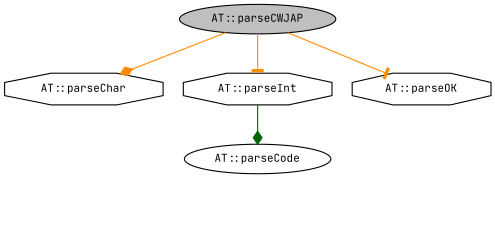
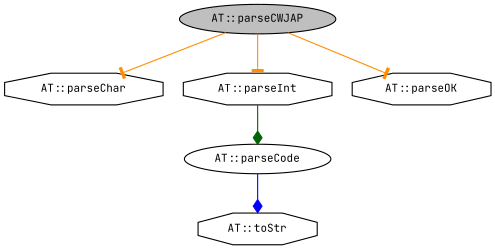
edge "AT::parseCWJAP" -> "AT::parseChar": arrowhead diamond -> tee
node "AT::toStr": added
